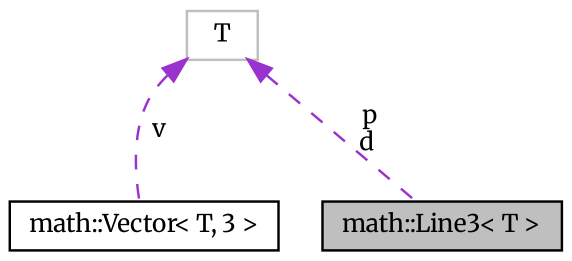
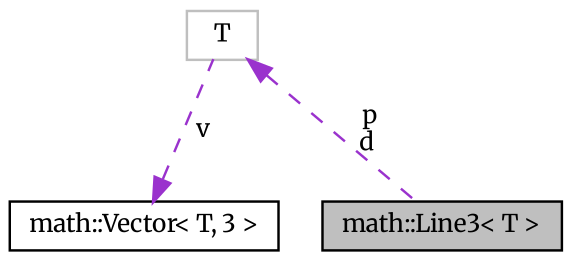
edge "math::Vector< T, 3 >" -> "T": reversed
